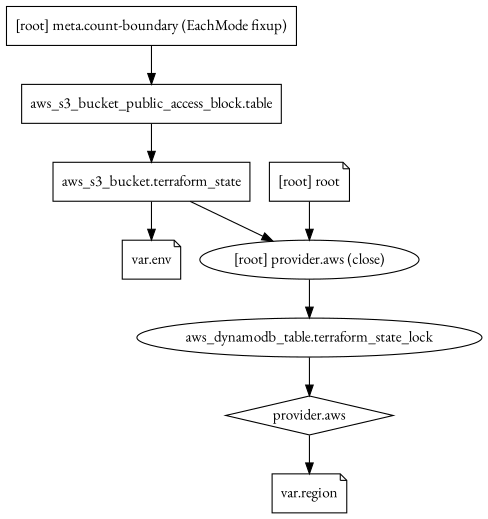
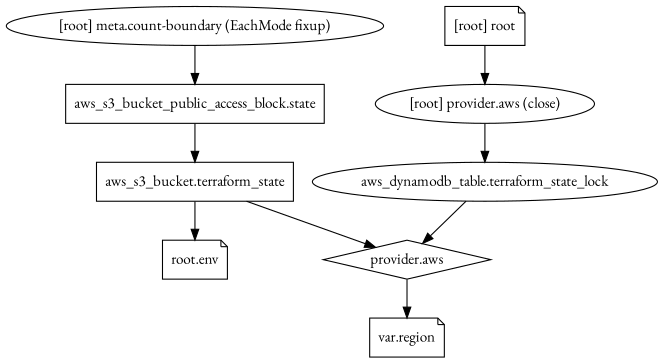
node "[root] meta.count-boundary (EachMode fixup)": shape box -> ellipse
node "aws_s3_bucket_public_access_block.table": label "aws_s3_bucket_public_access_block.table" -> "aws_s3_bucket_public_access_block.state"
edge "aws_s3_bucket.terraform_state" -> "[root] provider.aws (close)": now "aws_s3_bucket.terraform_state" -> "provider.aws"
node "var.env": label "var.env" -> "root.env"
